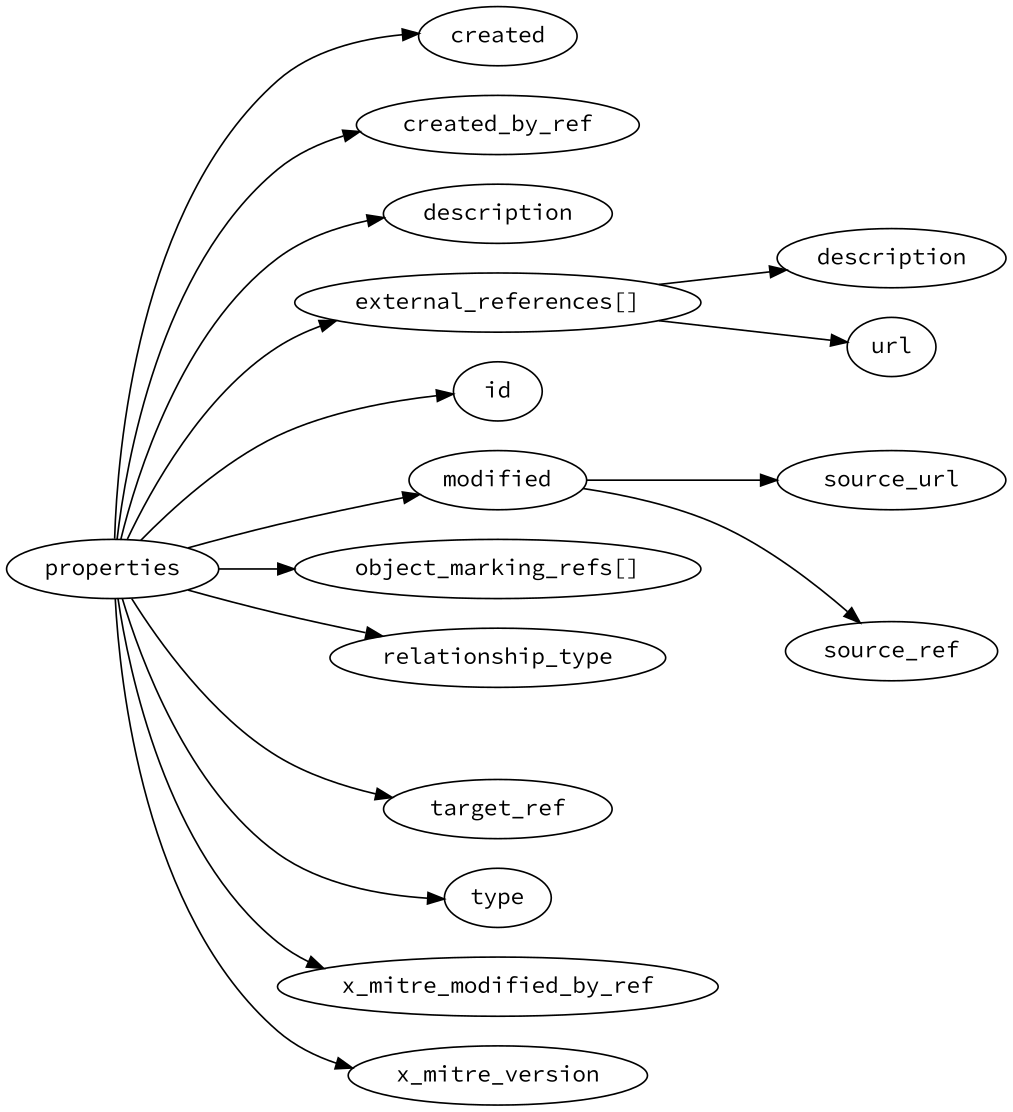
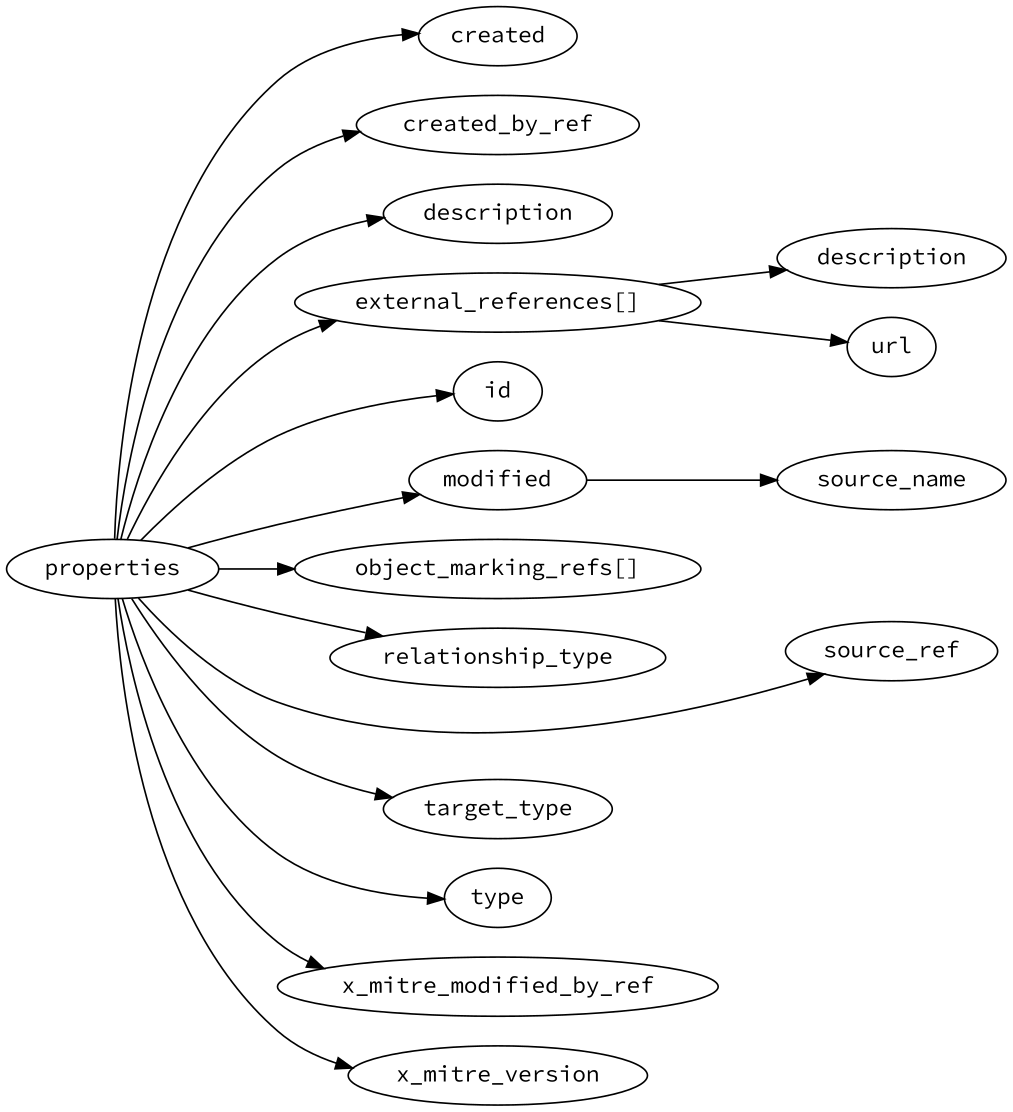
node "source_url": label "source_url" -> "source_name"
edge "modified" -> "source_ref": now "properties" -> "source_ref"
node "target_ref": label "target_ref" -> "target_type"
